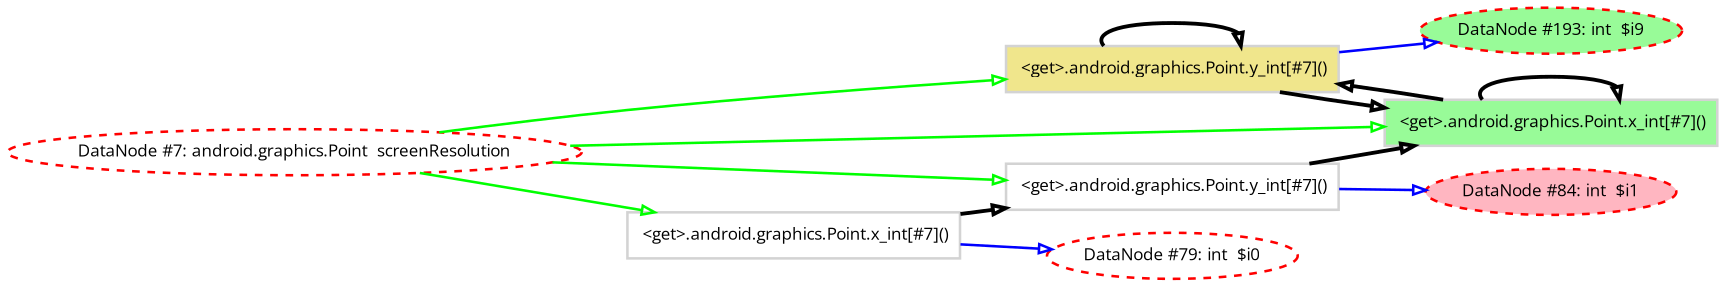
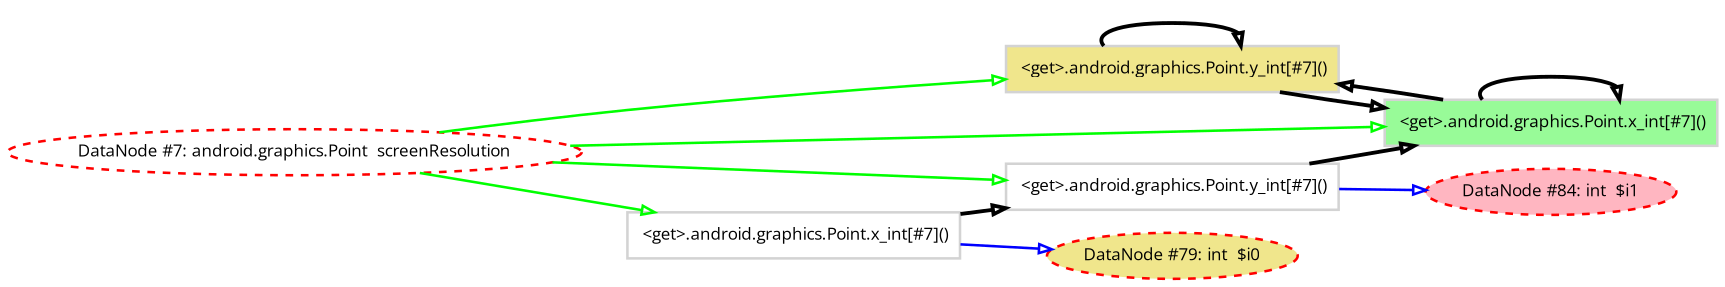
node "DataNode #193: int  $i9": removed
node "DataNode #79: int  $i0": fillcolor white -> khaki
